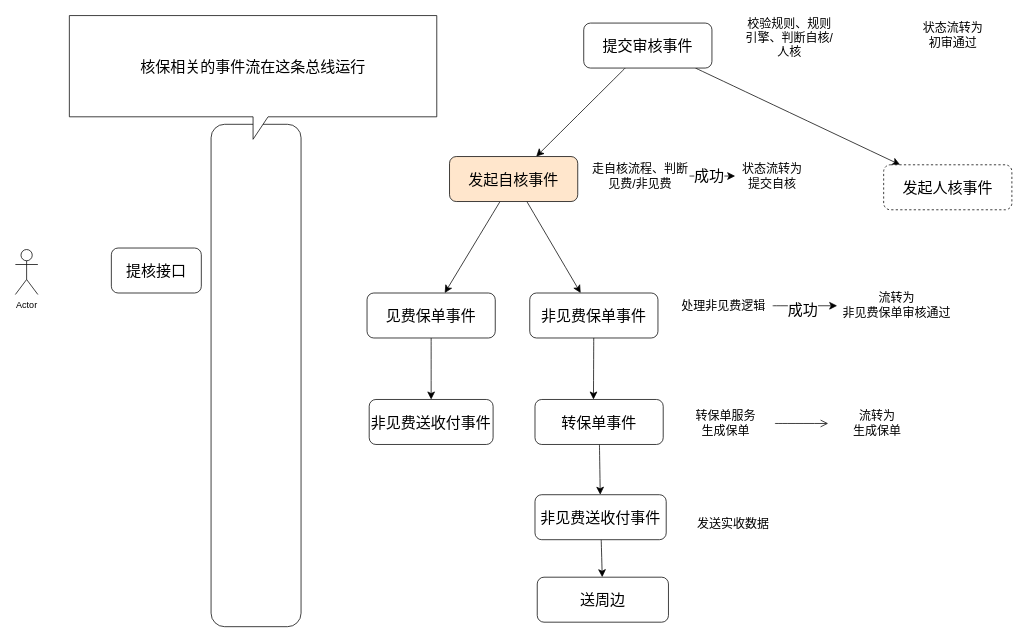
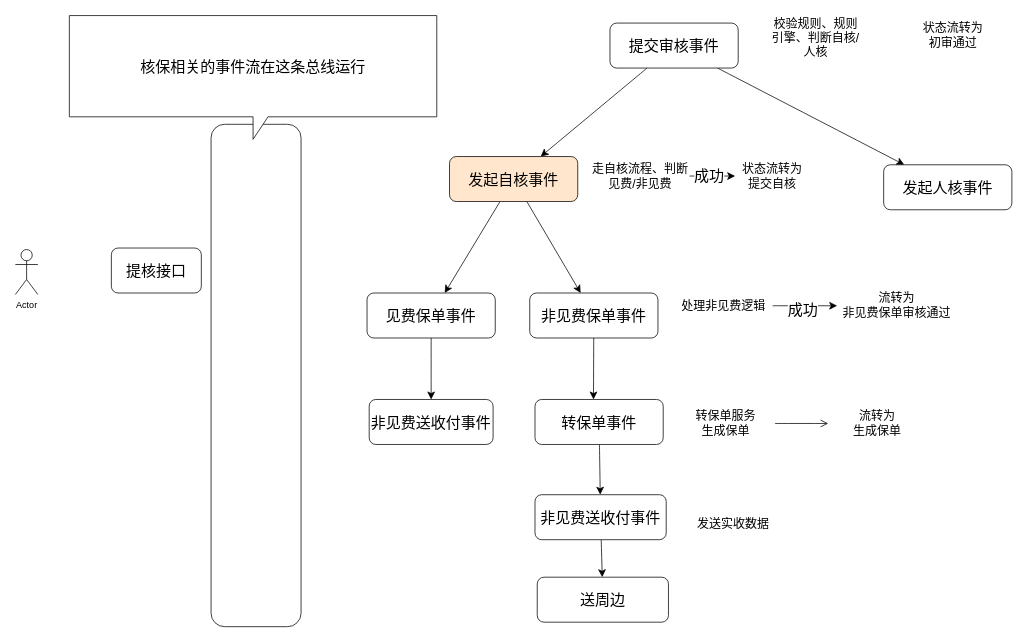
node "校验规则、规则引擎、判断自核/人核": moved (790, 38) -> (816, 38)
node "提交审核事件": moved (648, 45) -> (674, 45)
node "发起人核事件": style dashed -> solid
